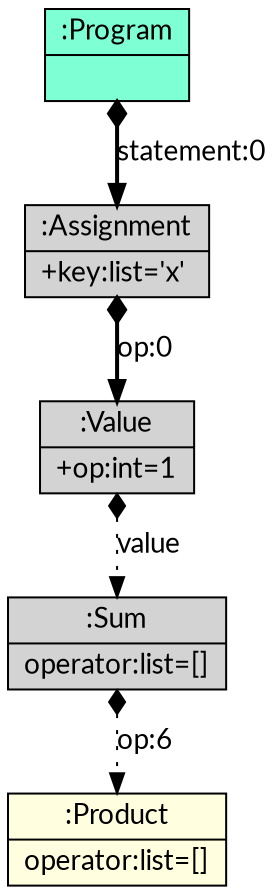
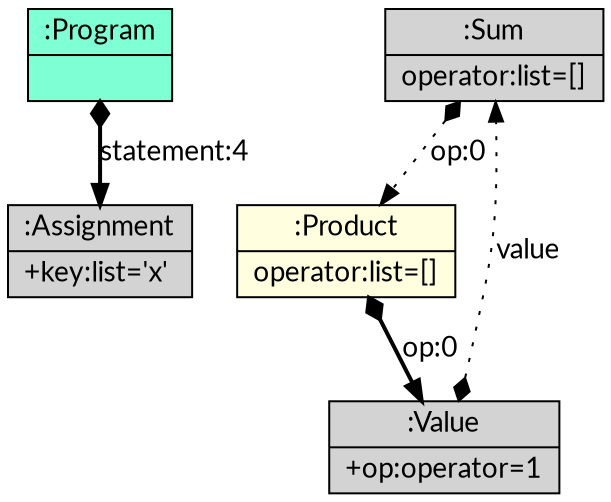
edge ":Program" -- ":Assignment": label "statement:0" -> "statement:4"
edge ":Assignment" -- ":Value": now ":Product" -- ":Value"
node ":Value": text "+op:int=1" -> "+op:operator=1"
edge ":Sum" -- ":Product": label "op:6" -> "op:0"
